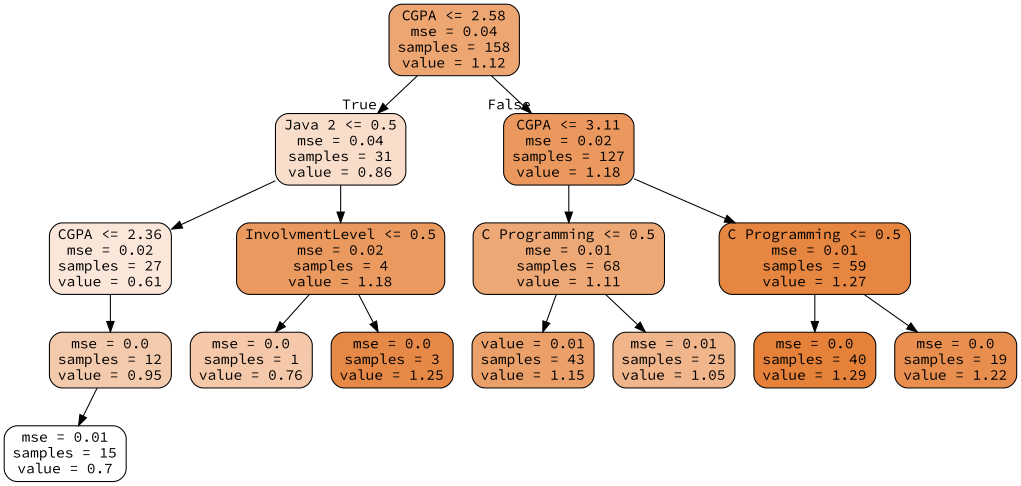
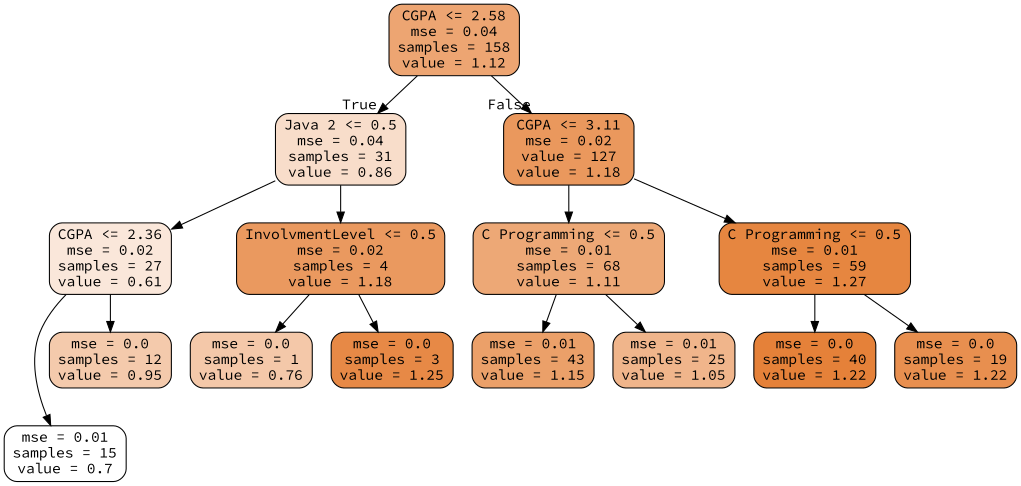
node "CGPA <= 3.11 mse = 0.02 samples = 127 value = 1.18": label "CGPA <= 3.11 mse = 0.02 samples = 127 value = 1.18" -> "CGPA <= 3.11 mse = 0.02 value = 127 value = 1.18"
node "value = 0.01 samples = 43 value = 1.15": label "value = 0.01 samples = 43 value = 1.15" -> "mse = 0.01 samples = 43 value = 1.15"
node "mse = 0.0 samples = 40 value = 1.29": label "mse = 0.0 samples = 40 value = 1.29" -> "mse = 0.0 samples = 40 value = 1.22"
edge "mse = 0.0 samples = 12 value = 0.95" -> "mse = 0.01 samples = 15 value = 0.7": now "CGPA <= 2.36 mse = 0.02 samples = 27 value = 0.61" -> "mse = 0.01 samples = 15 value = 0.7"
